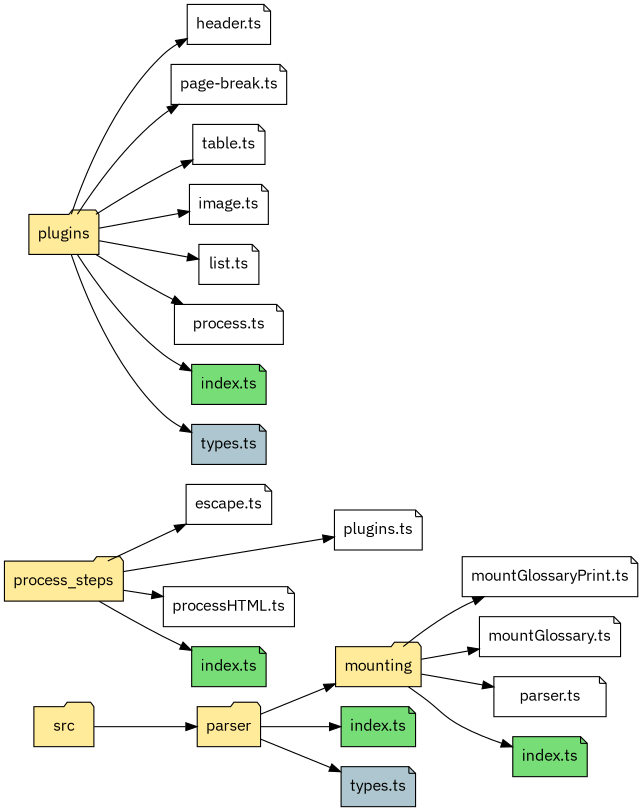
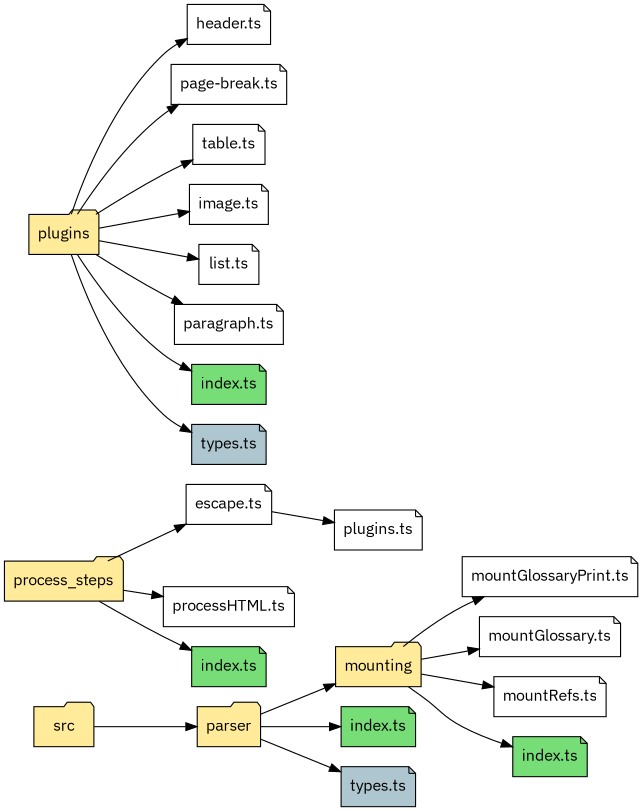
node "process.ts": label "process.ts" -> "paragraph.ts"
edge "process_steps" -> "plugins.ts": now "escape.ts" -> "plugins.ts"
node "parser.ts": label "parser.ts" -> "mountRefs.ts"
